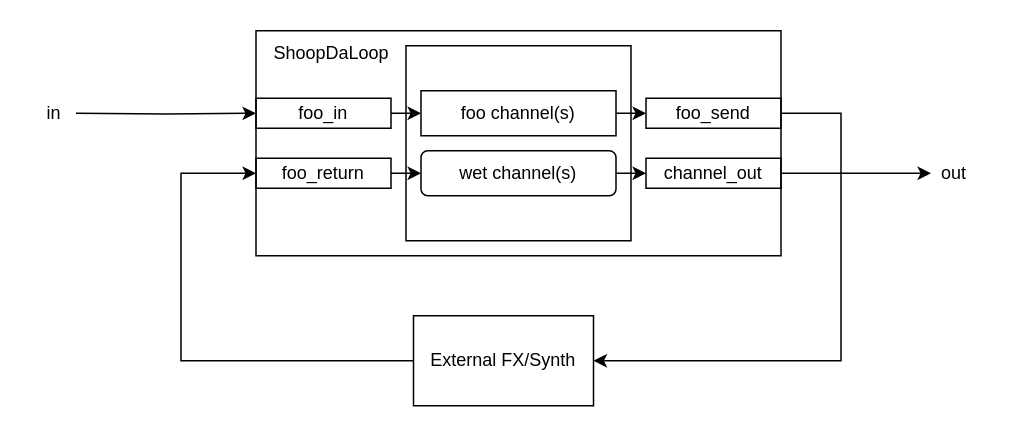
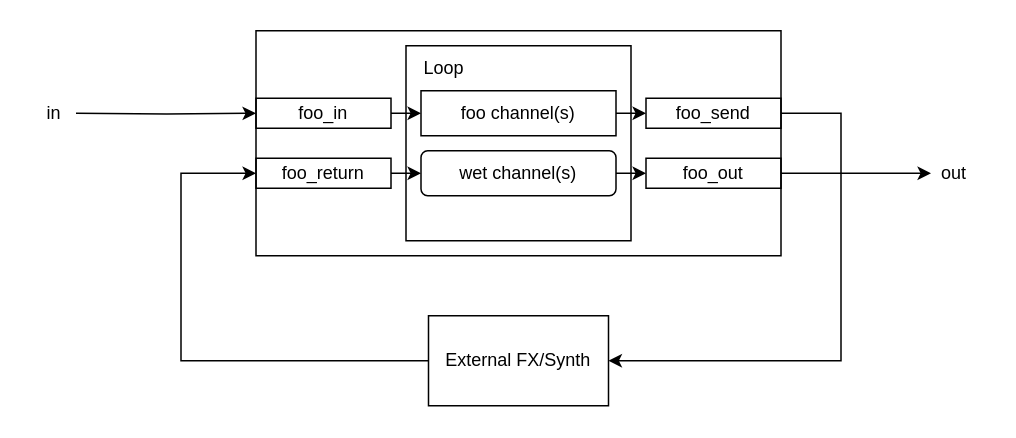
node "ShoopDaLoop": removed
node "Loop": added
node "channel_out": label "channel_out" -> "foo_out"
node "External FX/Synth": moved (503, 361) -> (518, 361)
